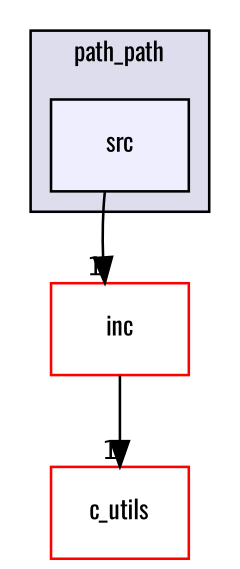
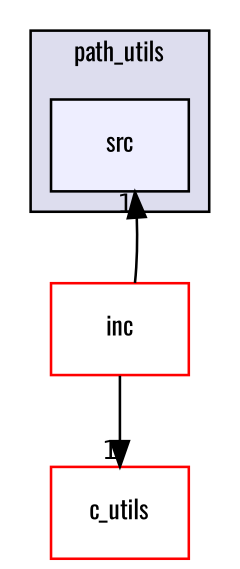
cluster "path_path": label "path_path" -> "path_utils"
edge "src" -> "inc": reversed
